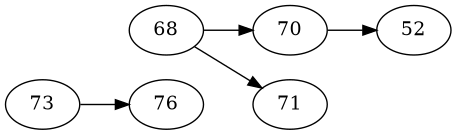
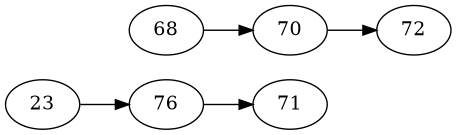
node "52": label "52" -> "72"
edge "68" -> "71": now "76" -> "71"
node "73": label "73" -> "23"
